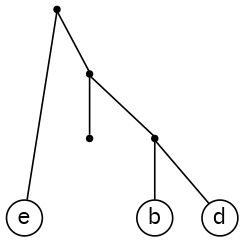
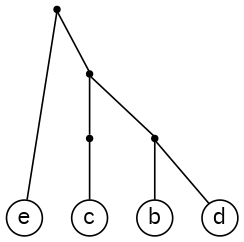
node "c": added
